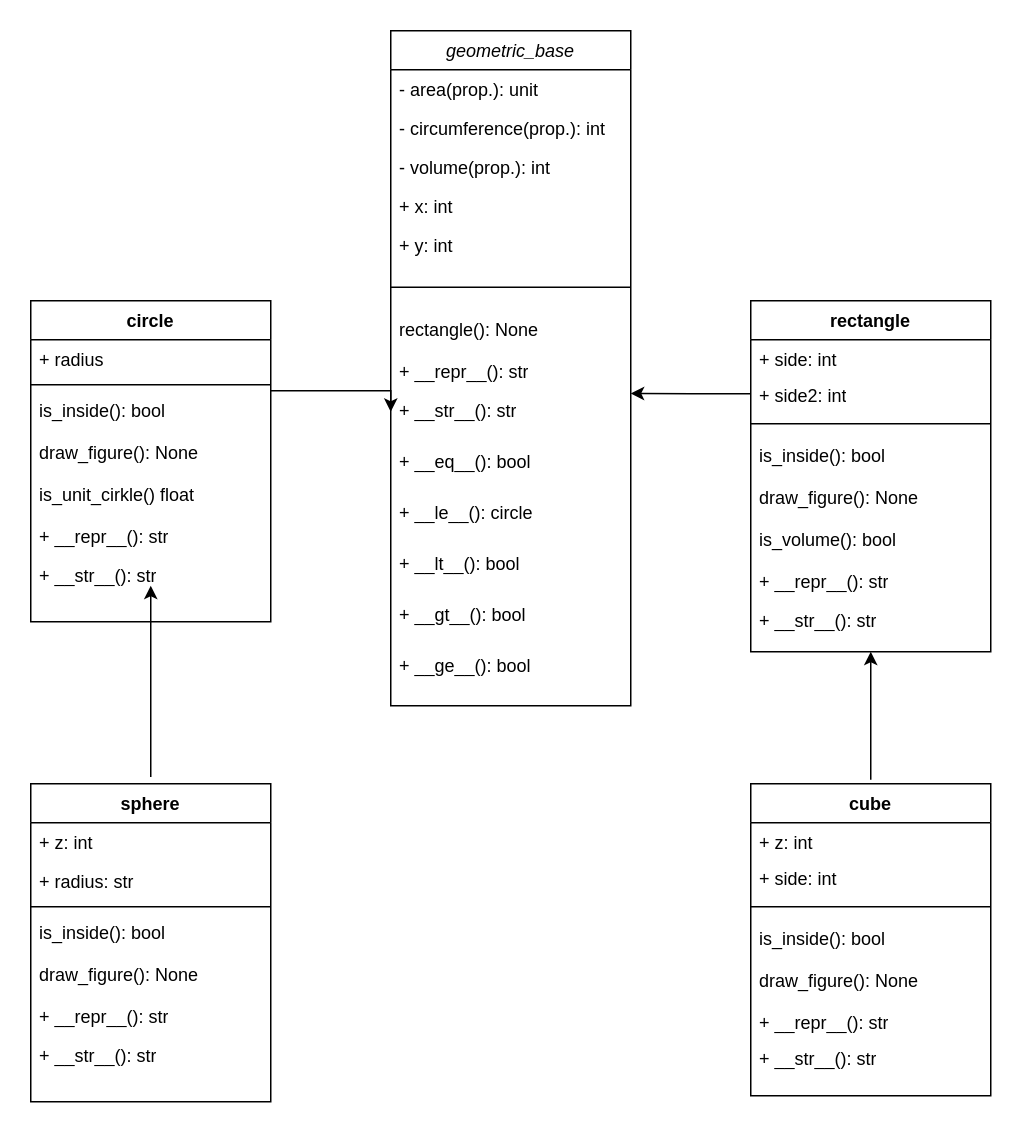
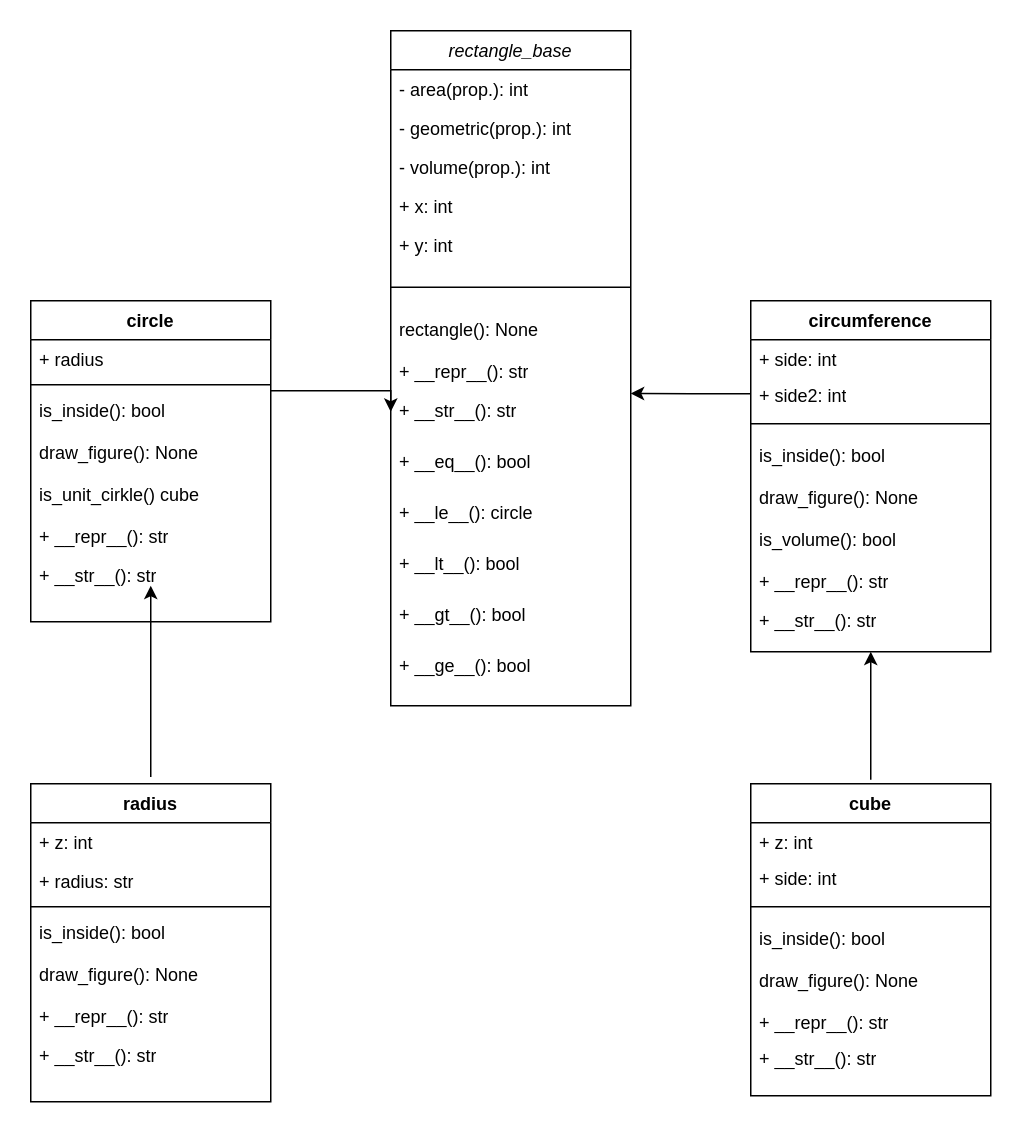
node "geometric_base": label "geometric_base" -> "rectangle_base"
node "- area(prop.): unit": label "- area(prop.): unit" -> "- area(prop.): int"
node "- circumference(prop.): int": label "- circumference(prop.): int" -> "- geometric(prop.): int"
node "rectangle": label "rectangle" -> "circumference"
node "is_unit_cirkle() float": label "is_unit_cirkle() float" -> "is_unit_cirkle() cube"
node "sphere": label "sphere" -> "radius"
